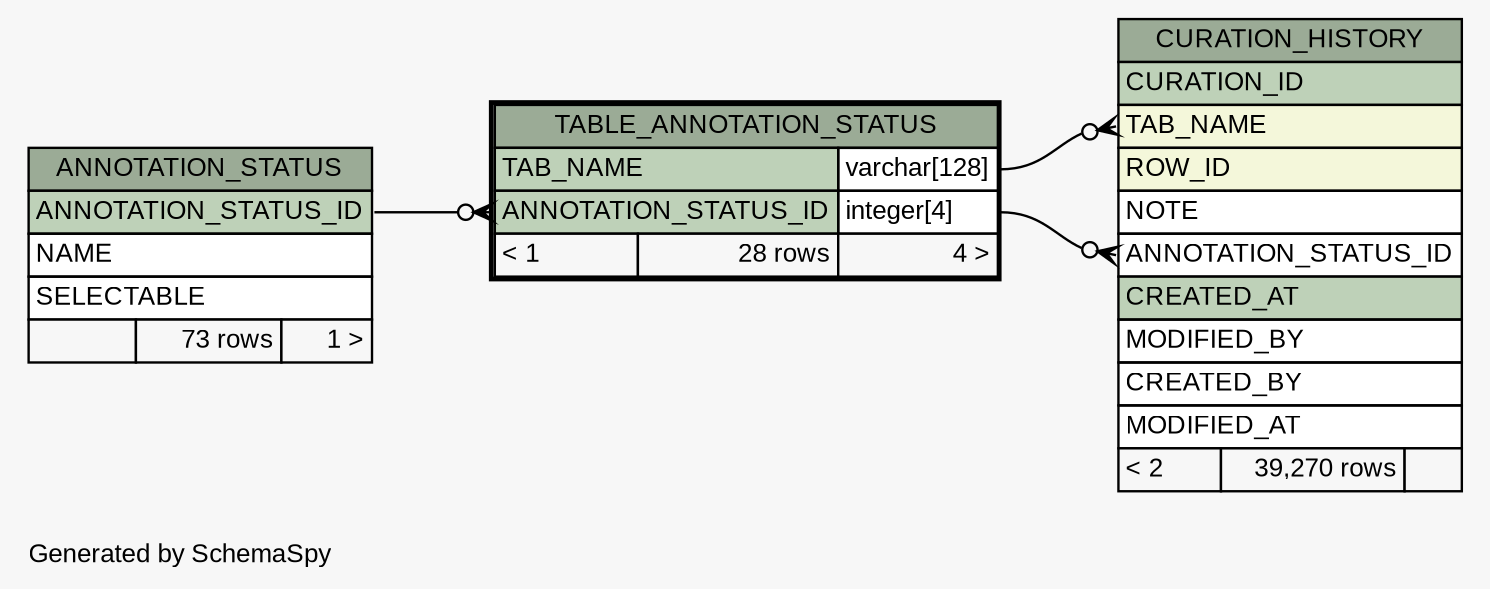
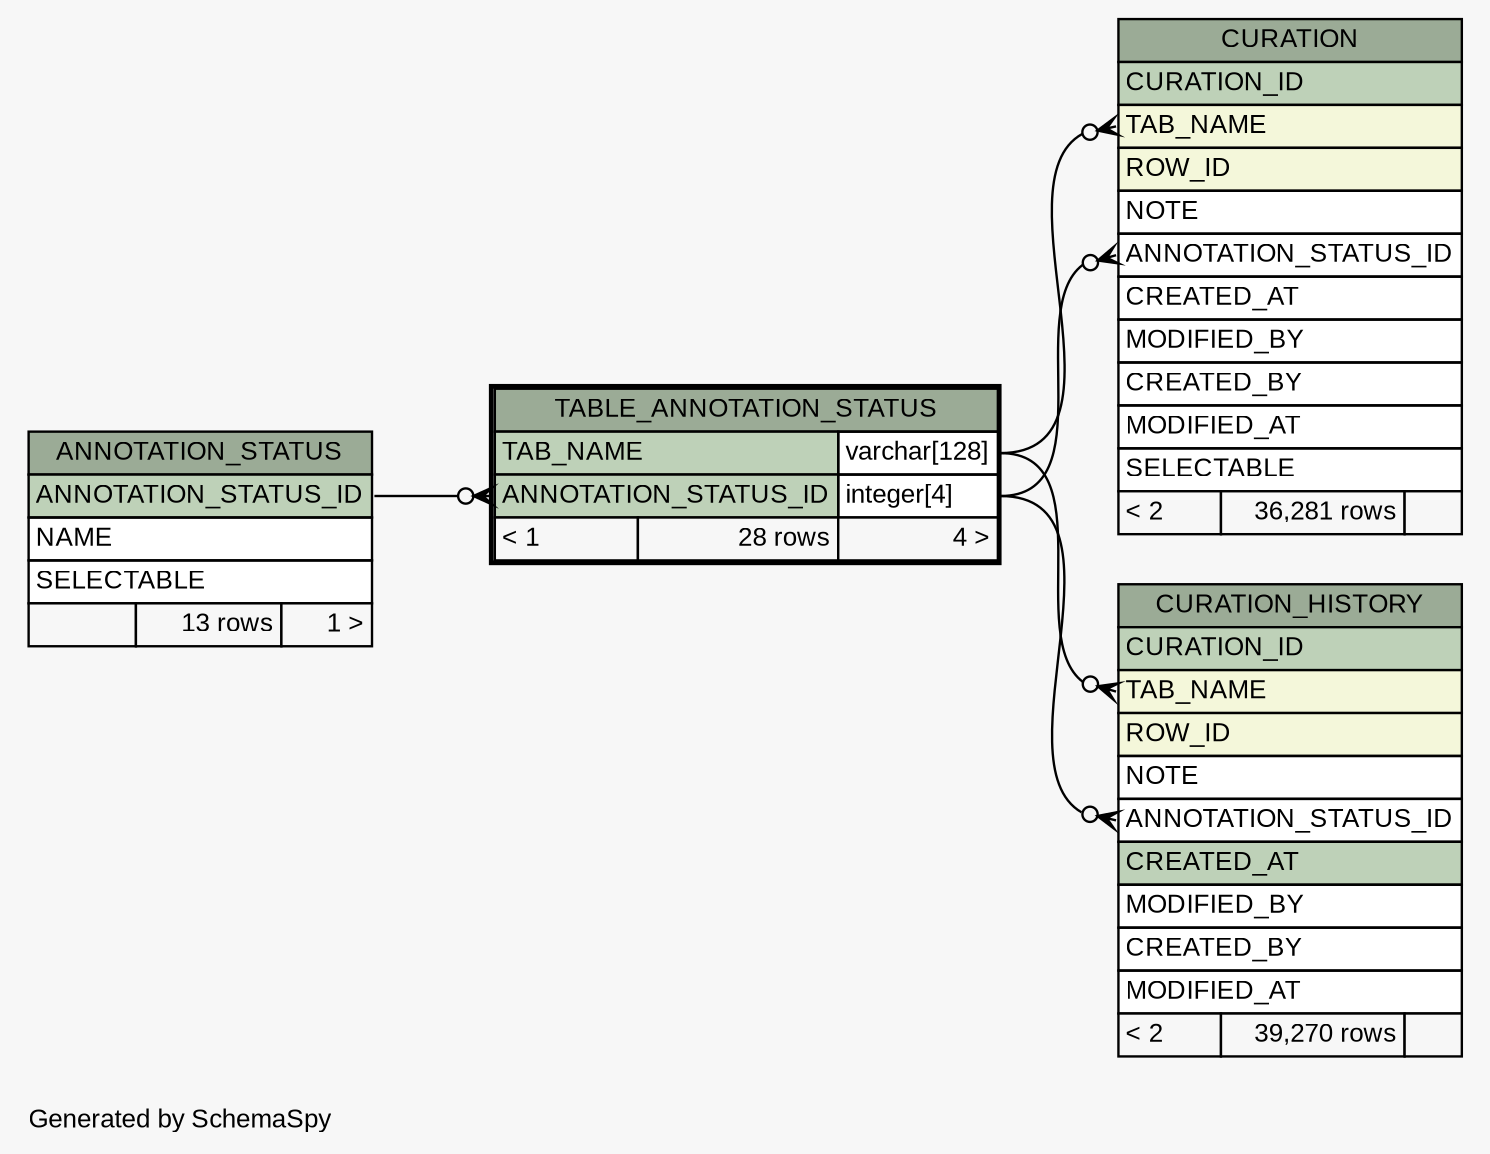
node "CURATION": added
node "ANNOTATION_STATUS": text "73 rows" -> "13 rows"
